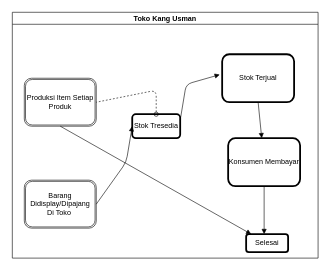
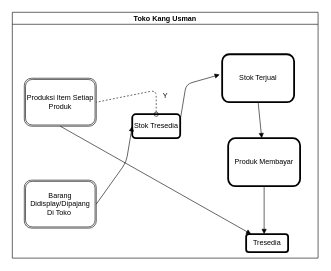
node "Y": added
node "Konsumen Membayar": label "Konsumen Membayar" -> "Produk Membayar"
node "Selesai": label "Selesai" -> "Tresedia"
